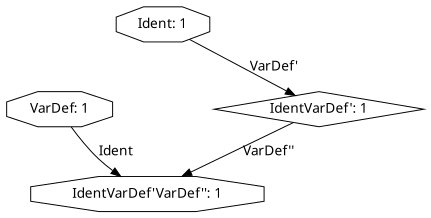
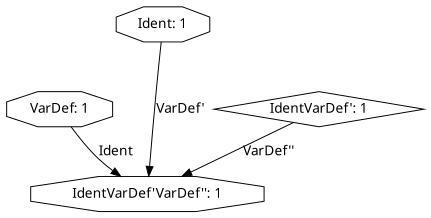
edge "Ident: 1" -> "IdentVarDef': 1": now "Ident: 1" -> "IdentVarDef'VarDef'': 1"
